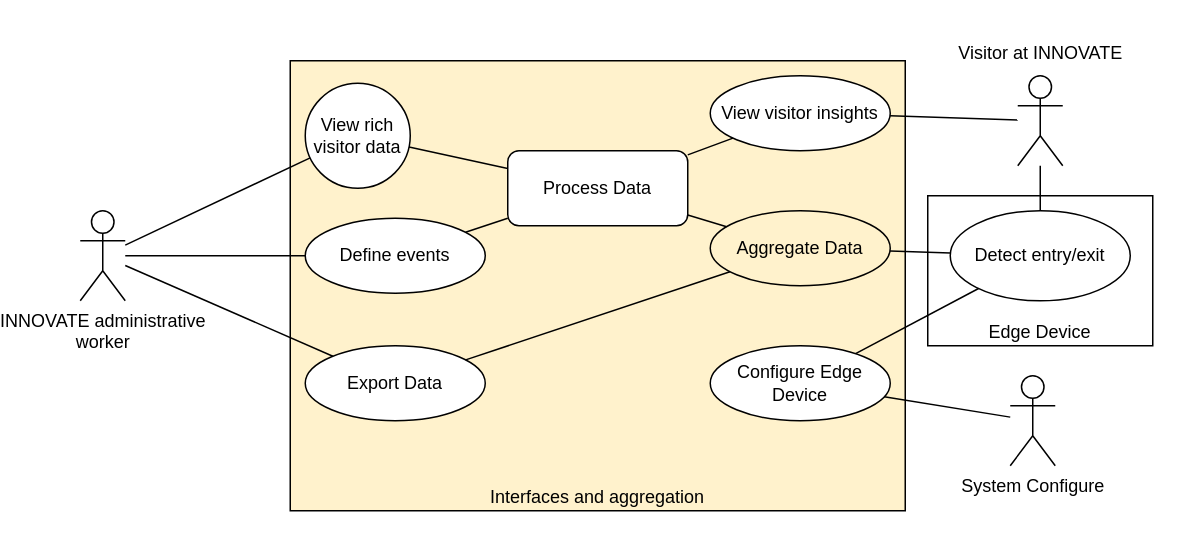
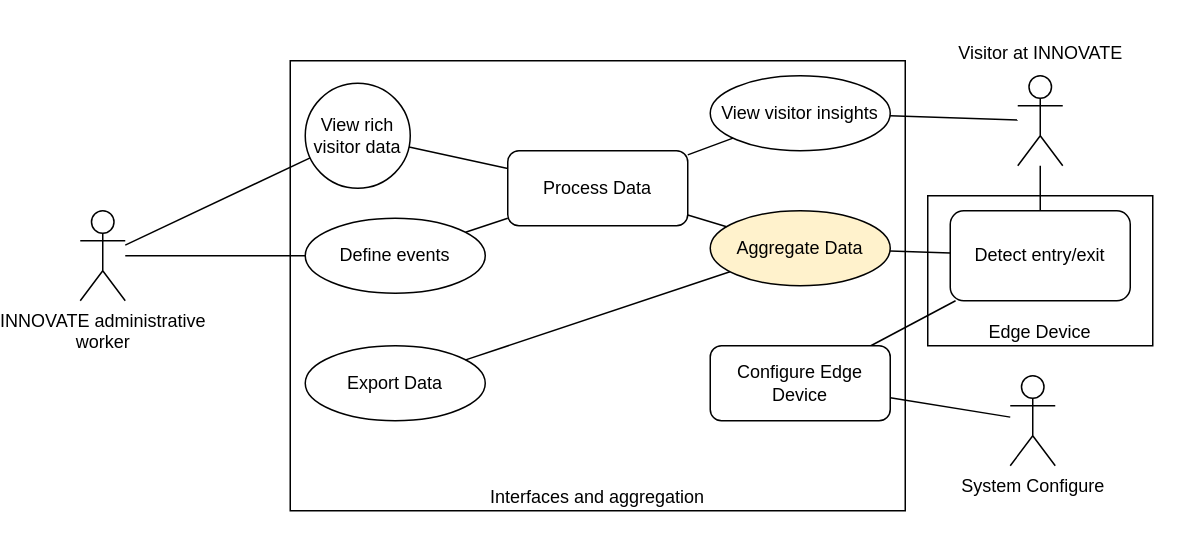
node "Detect entry/exit": shape ellipse -> rounded rectangle
node "Interfaces and aggregation": fillcolor #fff2cc -> #ffffff
edge "INNOVATE administrative worker" -- "Export Data": removed
node "Configure Edge Device": shape ellipse -> rounded rectangle
